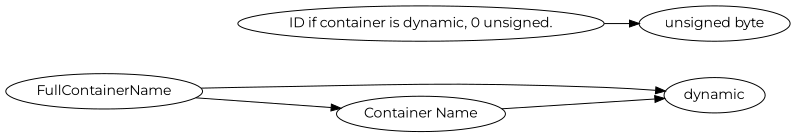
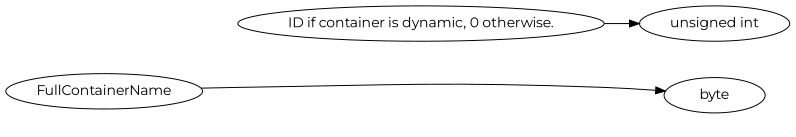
node "ID if container is dynamic, 0 unsigned.": label "ID if container is dynamic, 0 unsigned." -> "ID if container is dynamic, 0 otherwise."
node "unsigned byte": label "unsigned byte" -> "unsigned int"
node "dynamic": label "dynamic" -> "byte"
node "Container Name": removed
